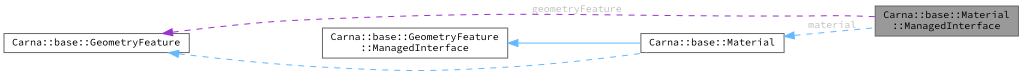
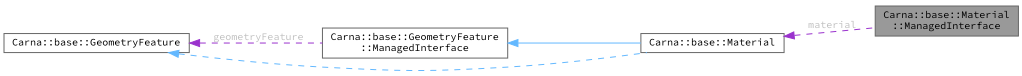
edge "Carna::base::Material ::ManagedInterface" -> "Carna::base::GeometryFeature": now "Carna::base::GeometryFeature ::ManagedInterface" -> "Carna::base::GeometryFeature"
edge "Carna::base::Material ::ManagedInterface" -> "Carna::base::Material": color steelblue1 -> darkorchid3
